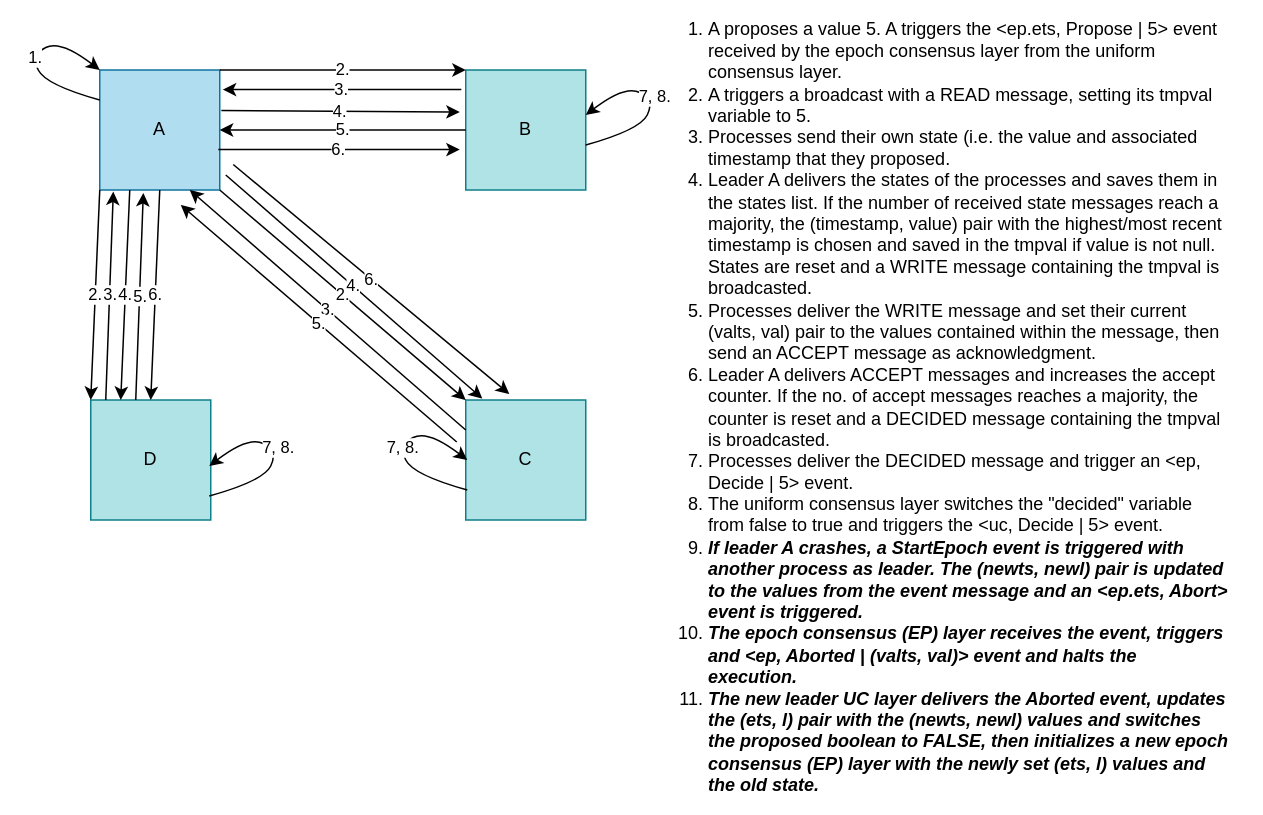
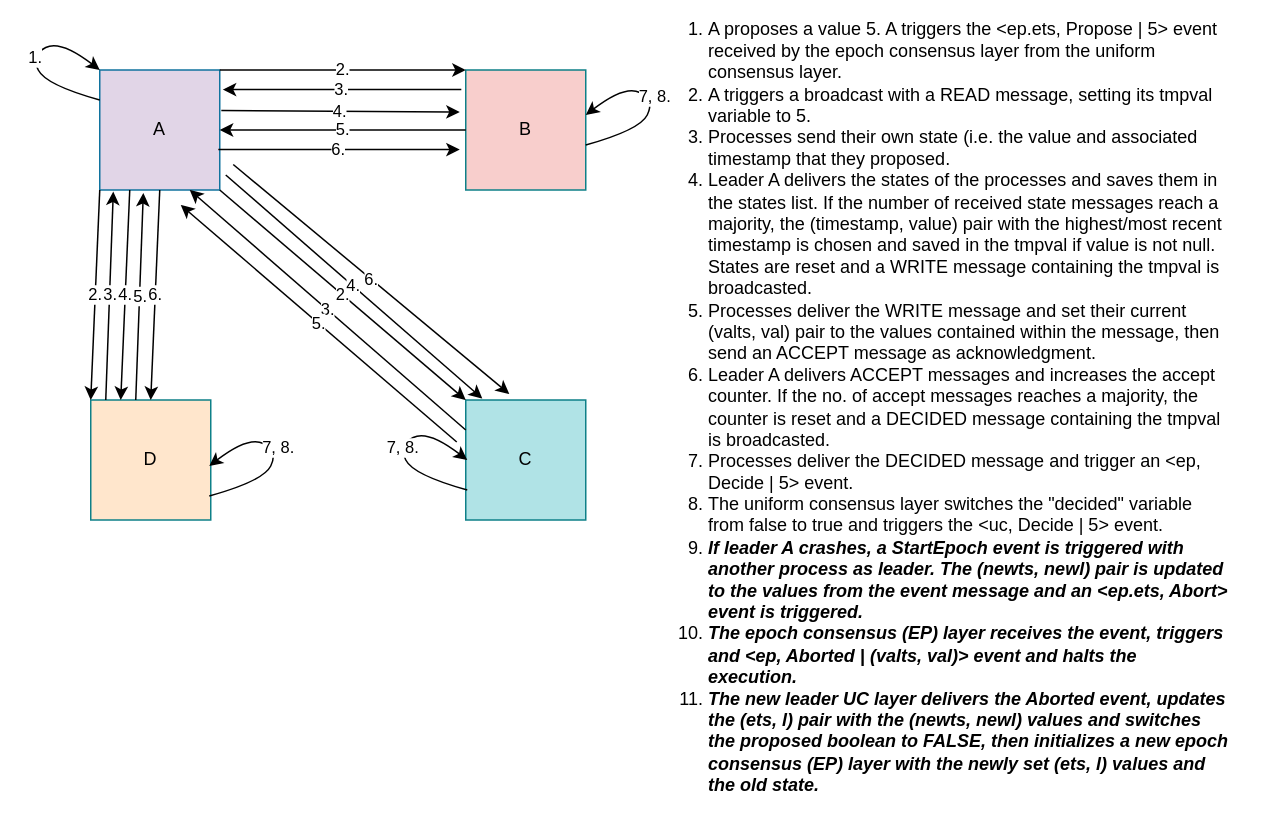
node "A": fillcolor #b1ddf0 -> #e1d5e7
node "B": fillcolor #b0e3e6 -> #f8cecc
node "D": fillcolor #b0e3e6 -> #ffe6cc
